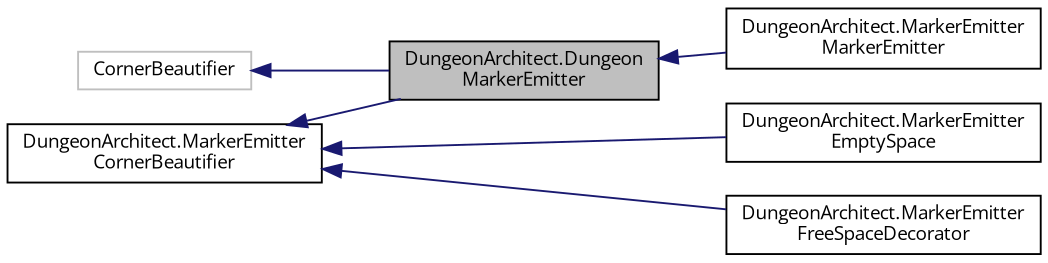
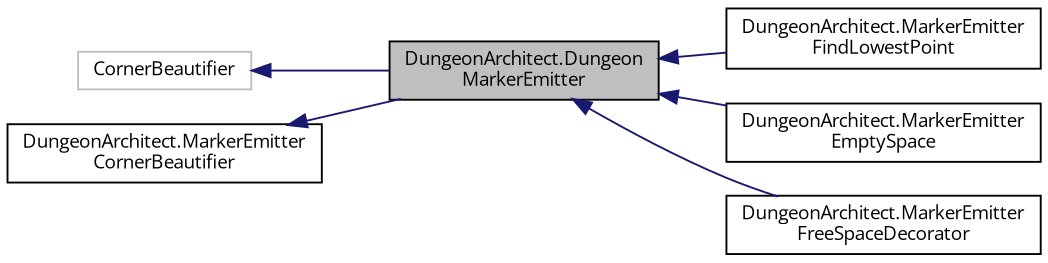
node "DungeonArchitect.MarkerEmitter MarkerEmitter": label "DungeonArchitect.MarkerEmitter MarkerEmitter" -> "DungeonArchitect.MarkerEmitter FindLowestPoint"
edge "DungeonArchitect.MarkerEmitter EmptySpace" -> "DungeonArchitect.MarkerEmitter CornerBeautifier": now "DungeonArchitect.MarkerEmitter EmptySpace" -> "DungeonArchitect.Dungeon MarkerEmitter"
edge "DungeonArchitect.MarkerEmitter FreeSpaceDecorator" -> "DungeonArchitect.MarkerEmitter CornerBeautifier": now "DungeonArchitect.MarkerEmitter FreeSpaceDecorator" -> "DungeonArchitect.Dungeon MarkerEmitter"
